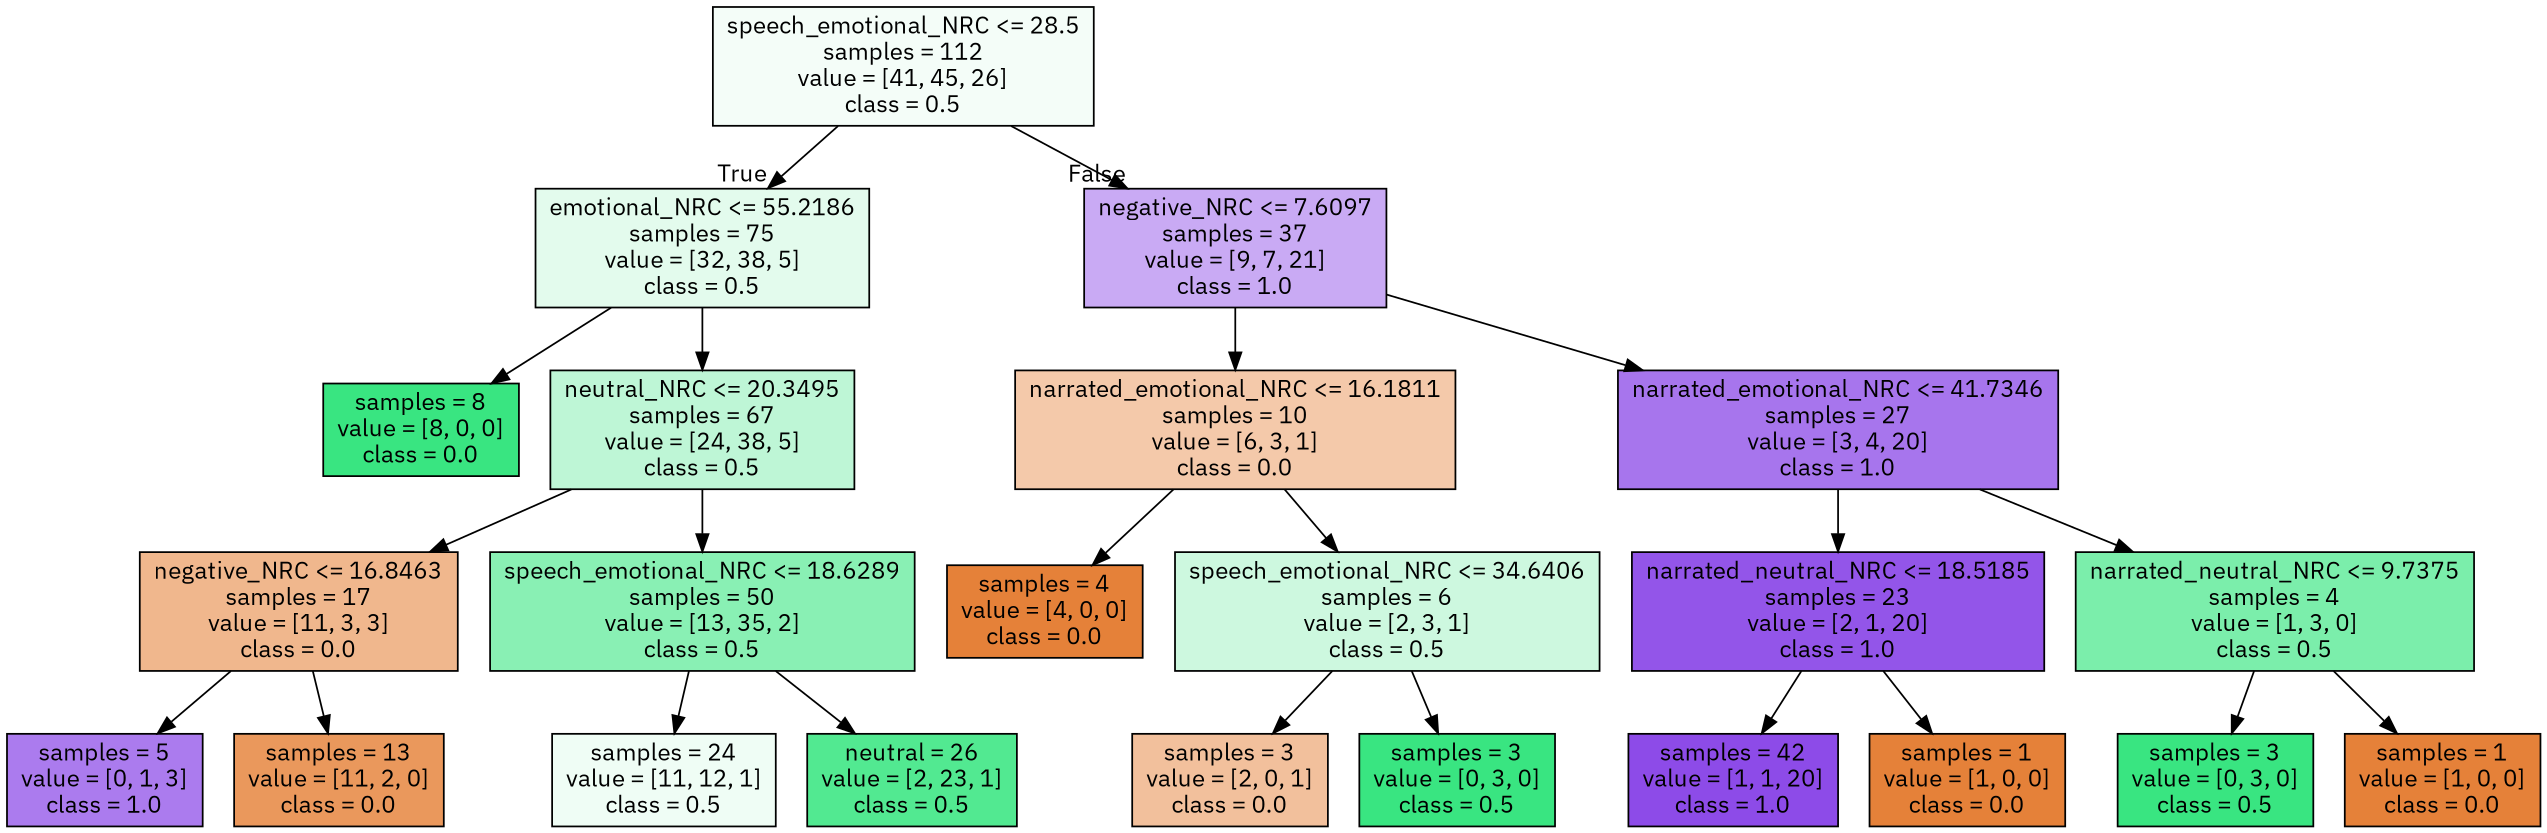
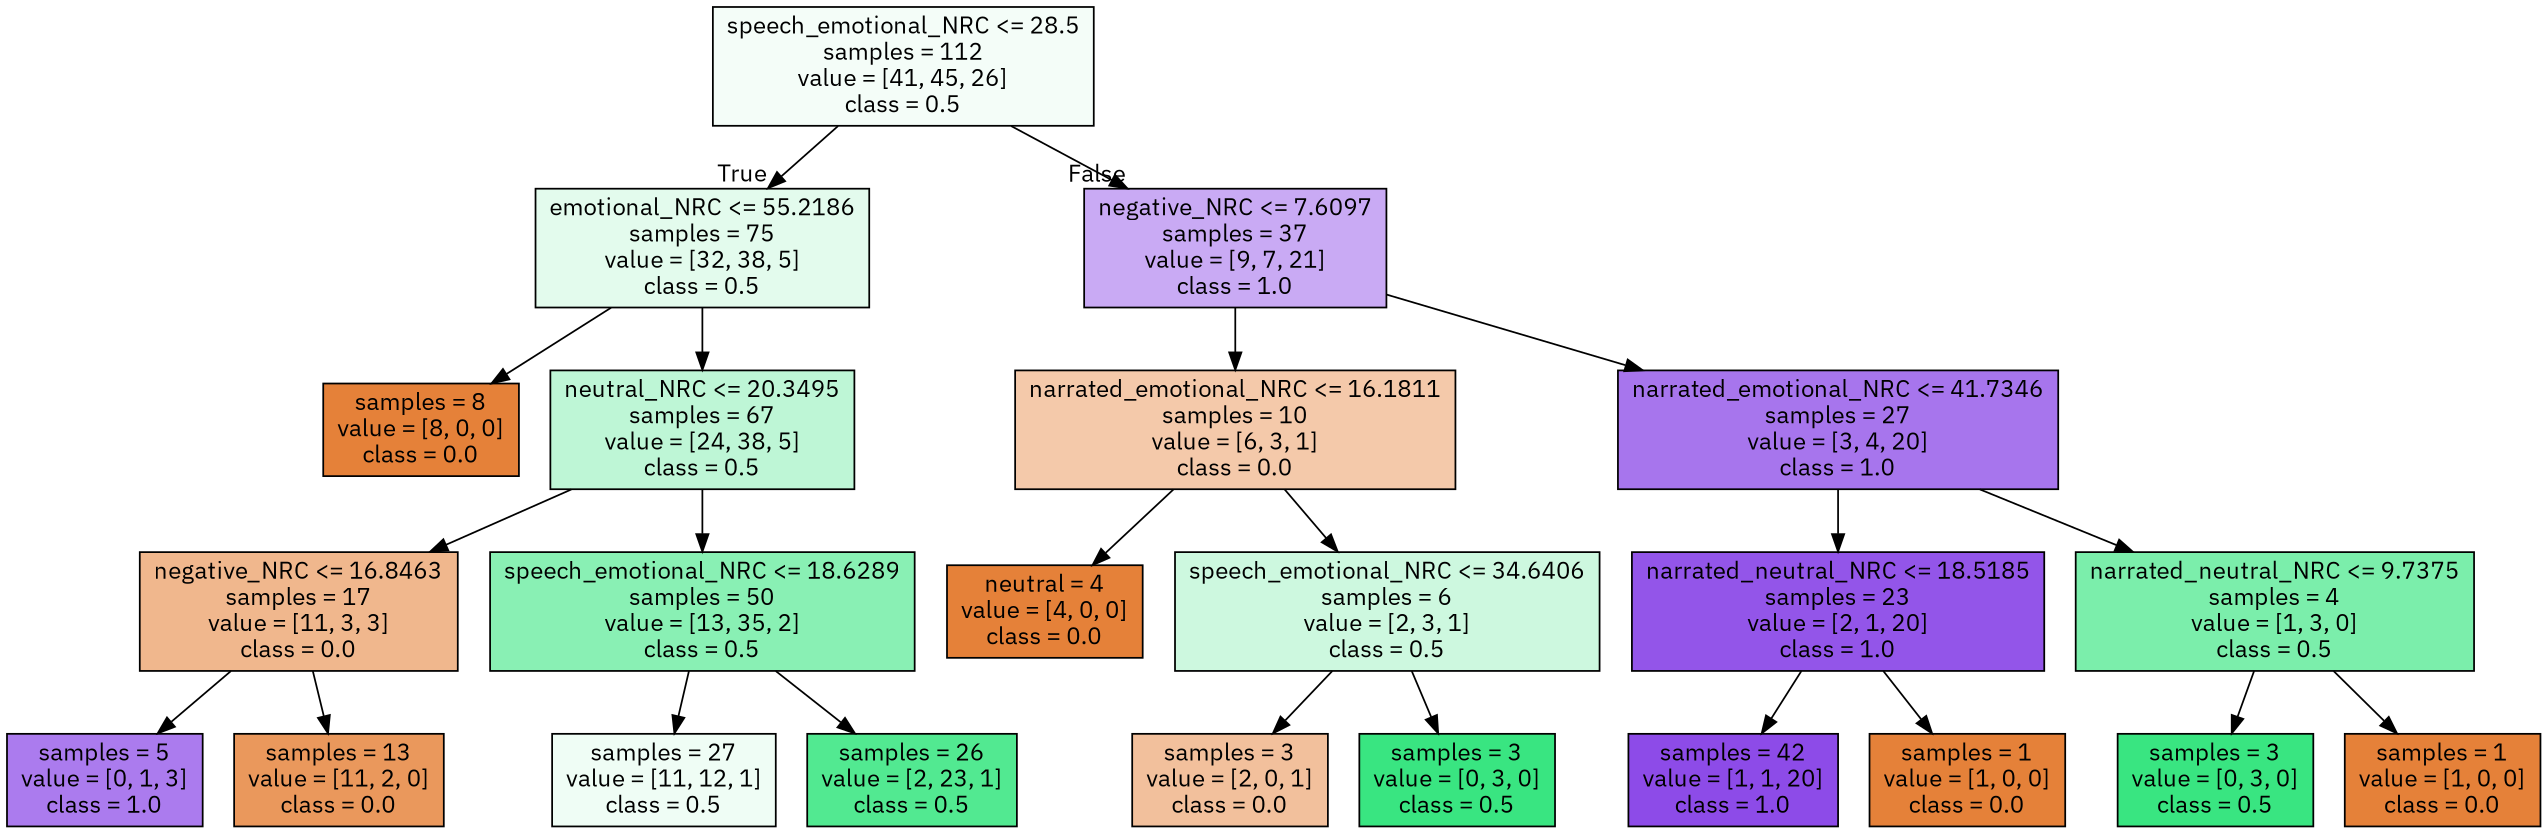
node "samples = 8 value = [8, 0, 0] class = 0.0": fillcolor #39e581ff -> #e58139ff
node "samples = 4 value = [4, 0, 0] class = 0.0": label "samples = 4 value = [4, 0, 0] class = 0.0" -> "neutral = 4 value = [4, 0, 0] class = 0.0"
node "samples = 24 value = [11, 12, 1] class = 0.5": label "samples = 24 value = [11, 12, 1] class = 0.5" -> "samples = 27 value = [11, 12, 1] class = 0.5"
node "neutral = 26 value = [2, 23, 1] class = 0.5": label "neutral = 26 value = [2, 23, 1] class = 0.5" -> "samples = 26 value = [2, 23, 1] class = 0.5"
